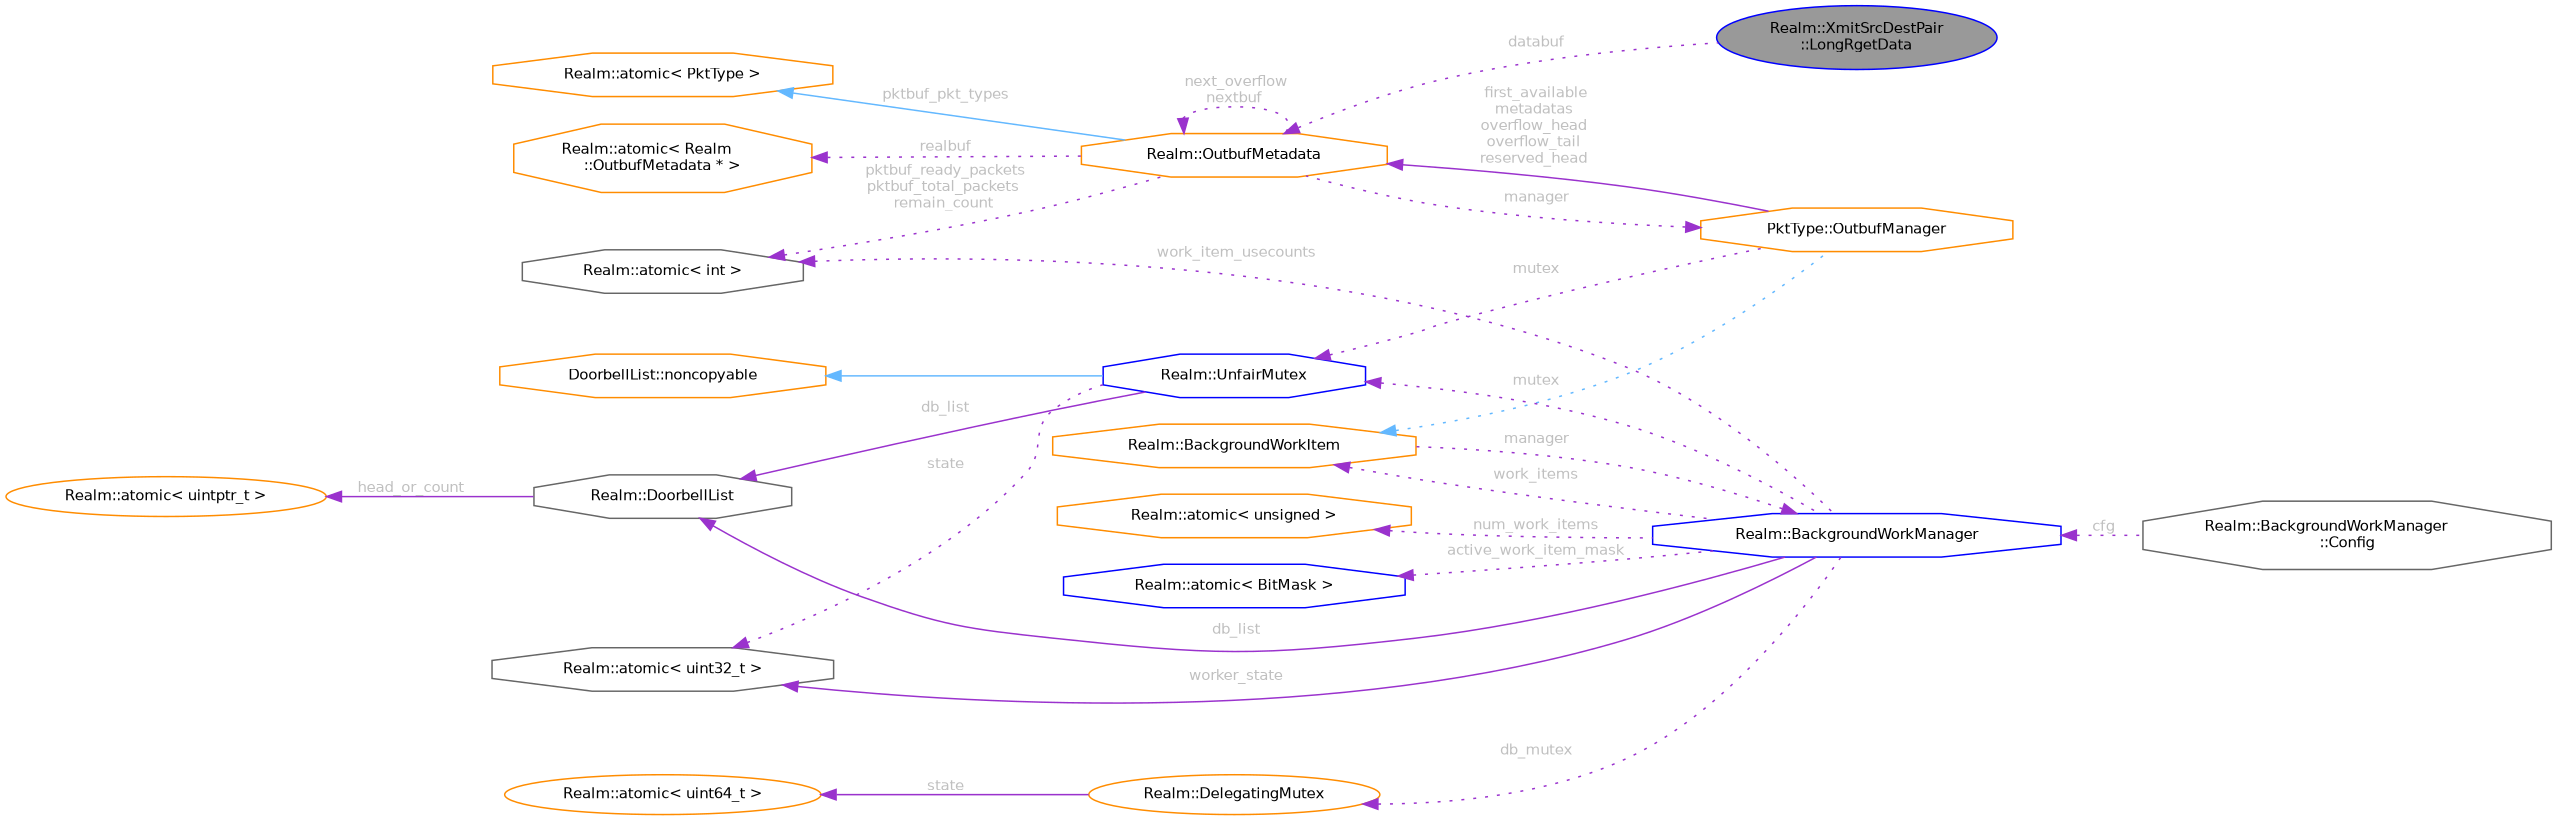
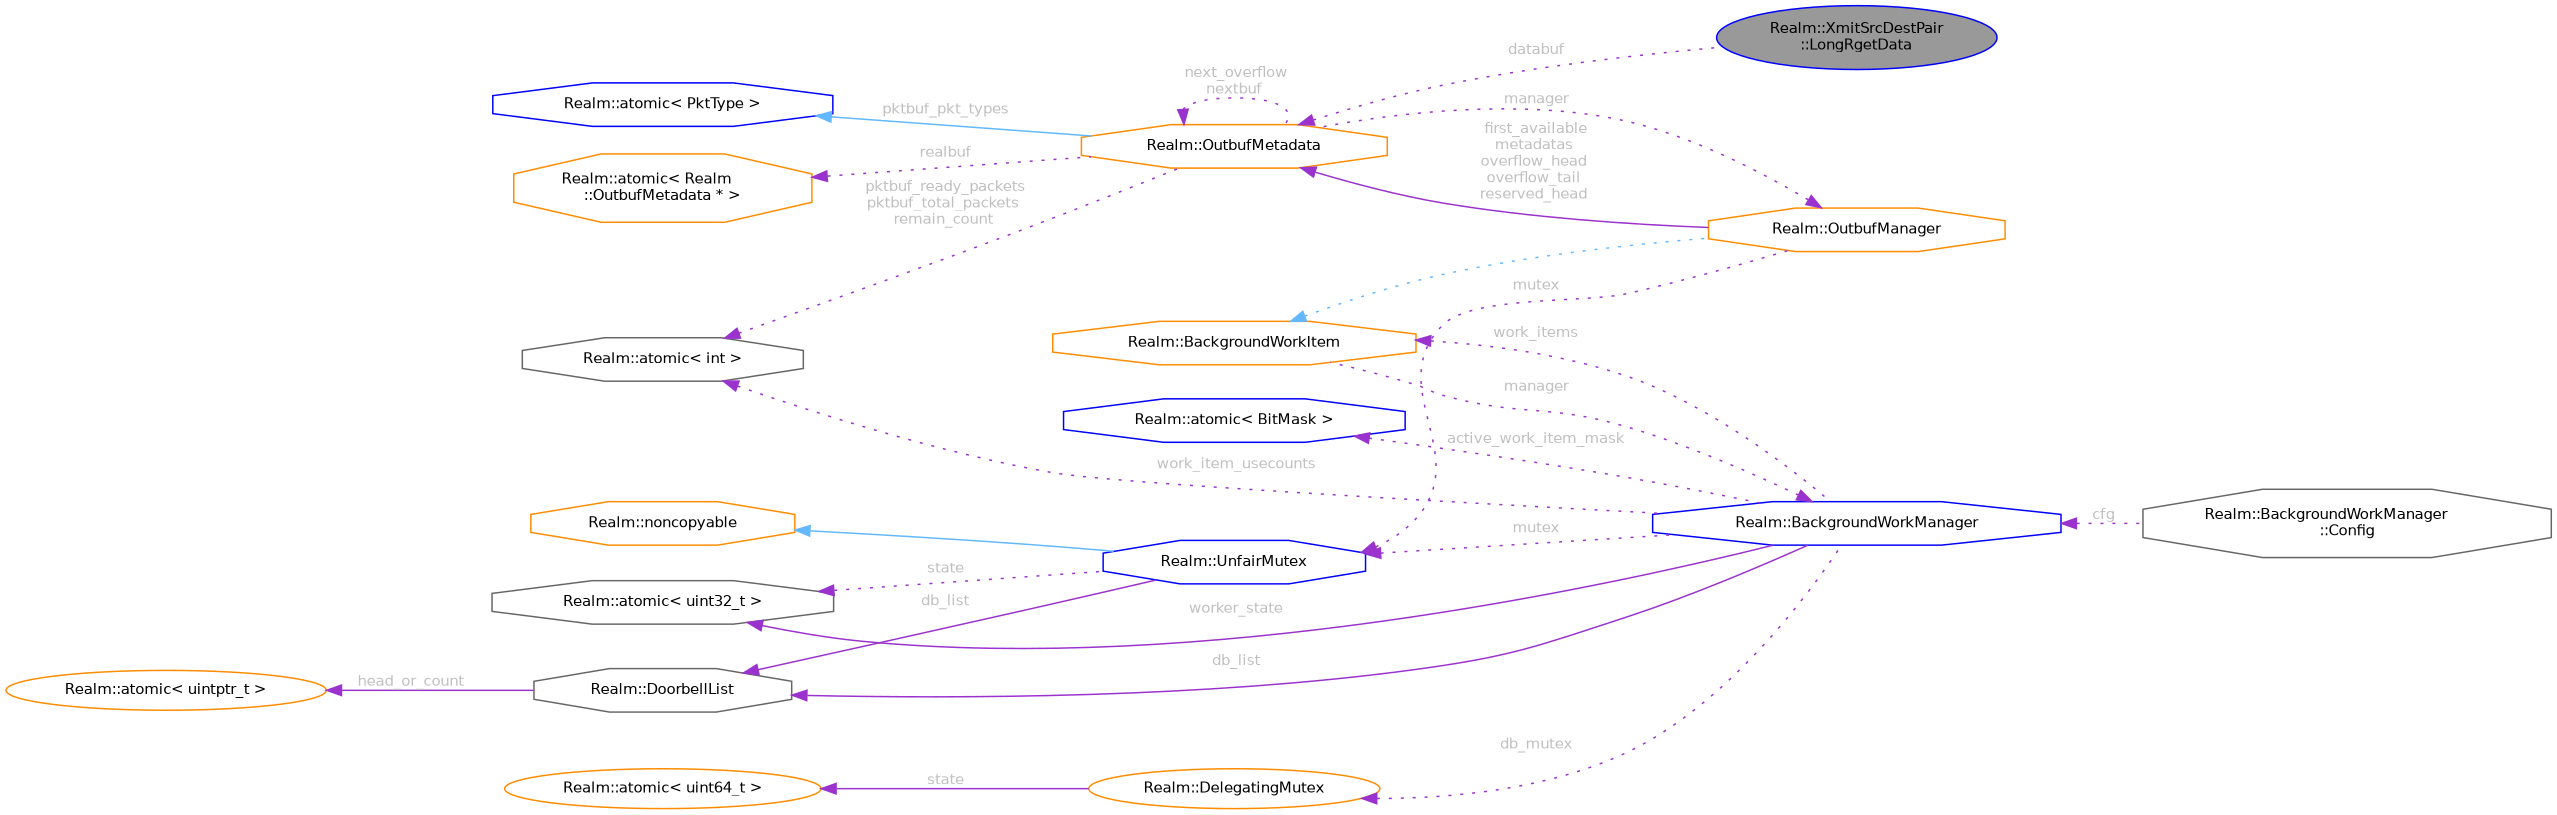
node "Realm::atomic< PktType >": color darkorange -> blue
node "PktType::OutbufManager": label "PktType::OutbufManager" -> "Realm::OutbufManager"
node "DoorbellList::noncopyable": label "DoorbellList::noncopyable" -> "Realm::noncopyable"
node "Realm::atomic< unsigned >": removed
